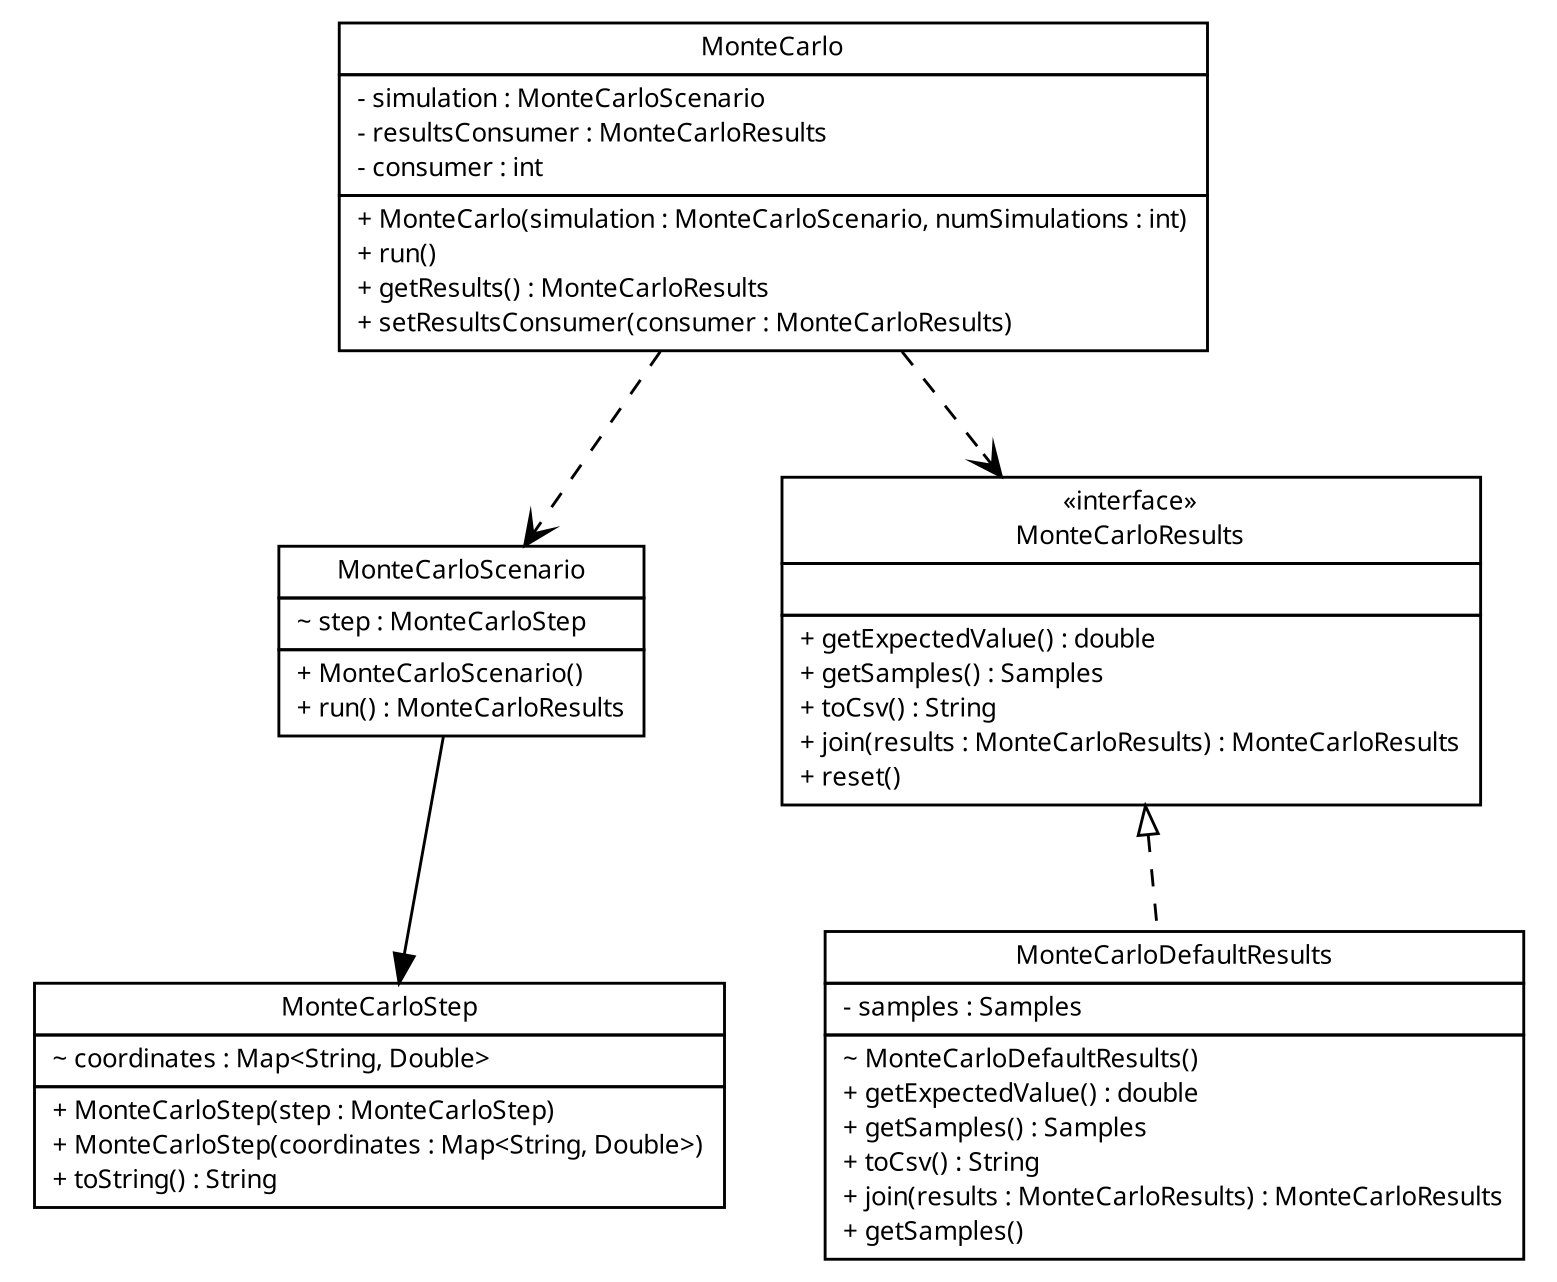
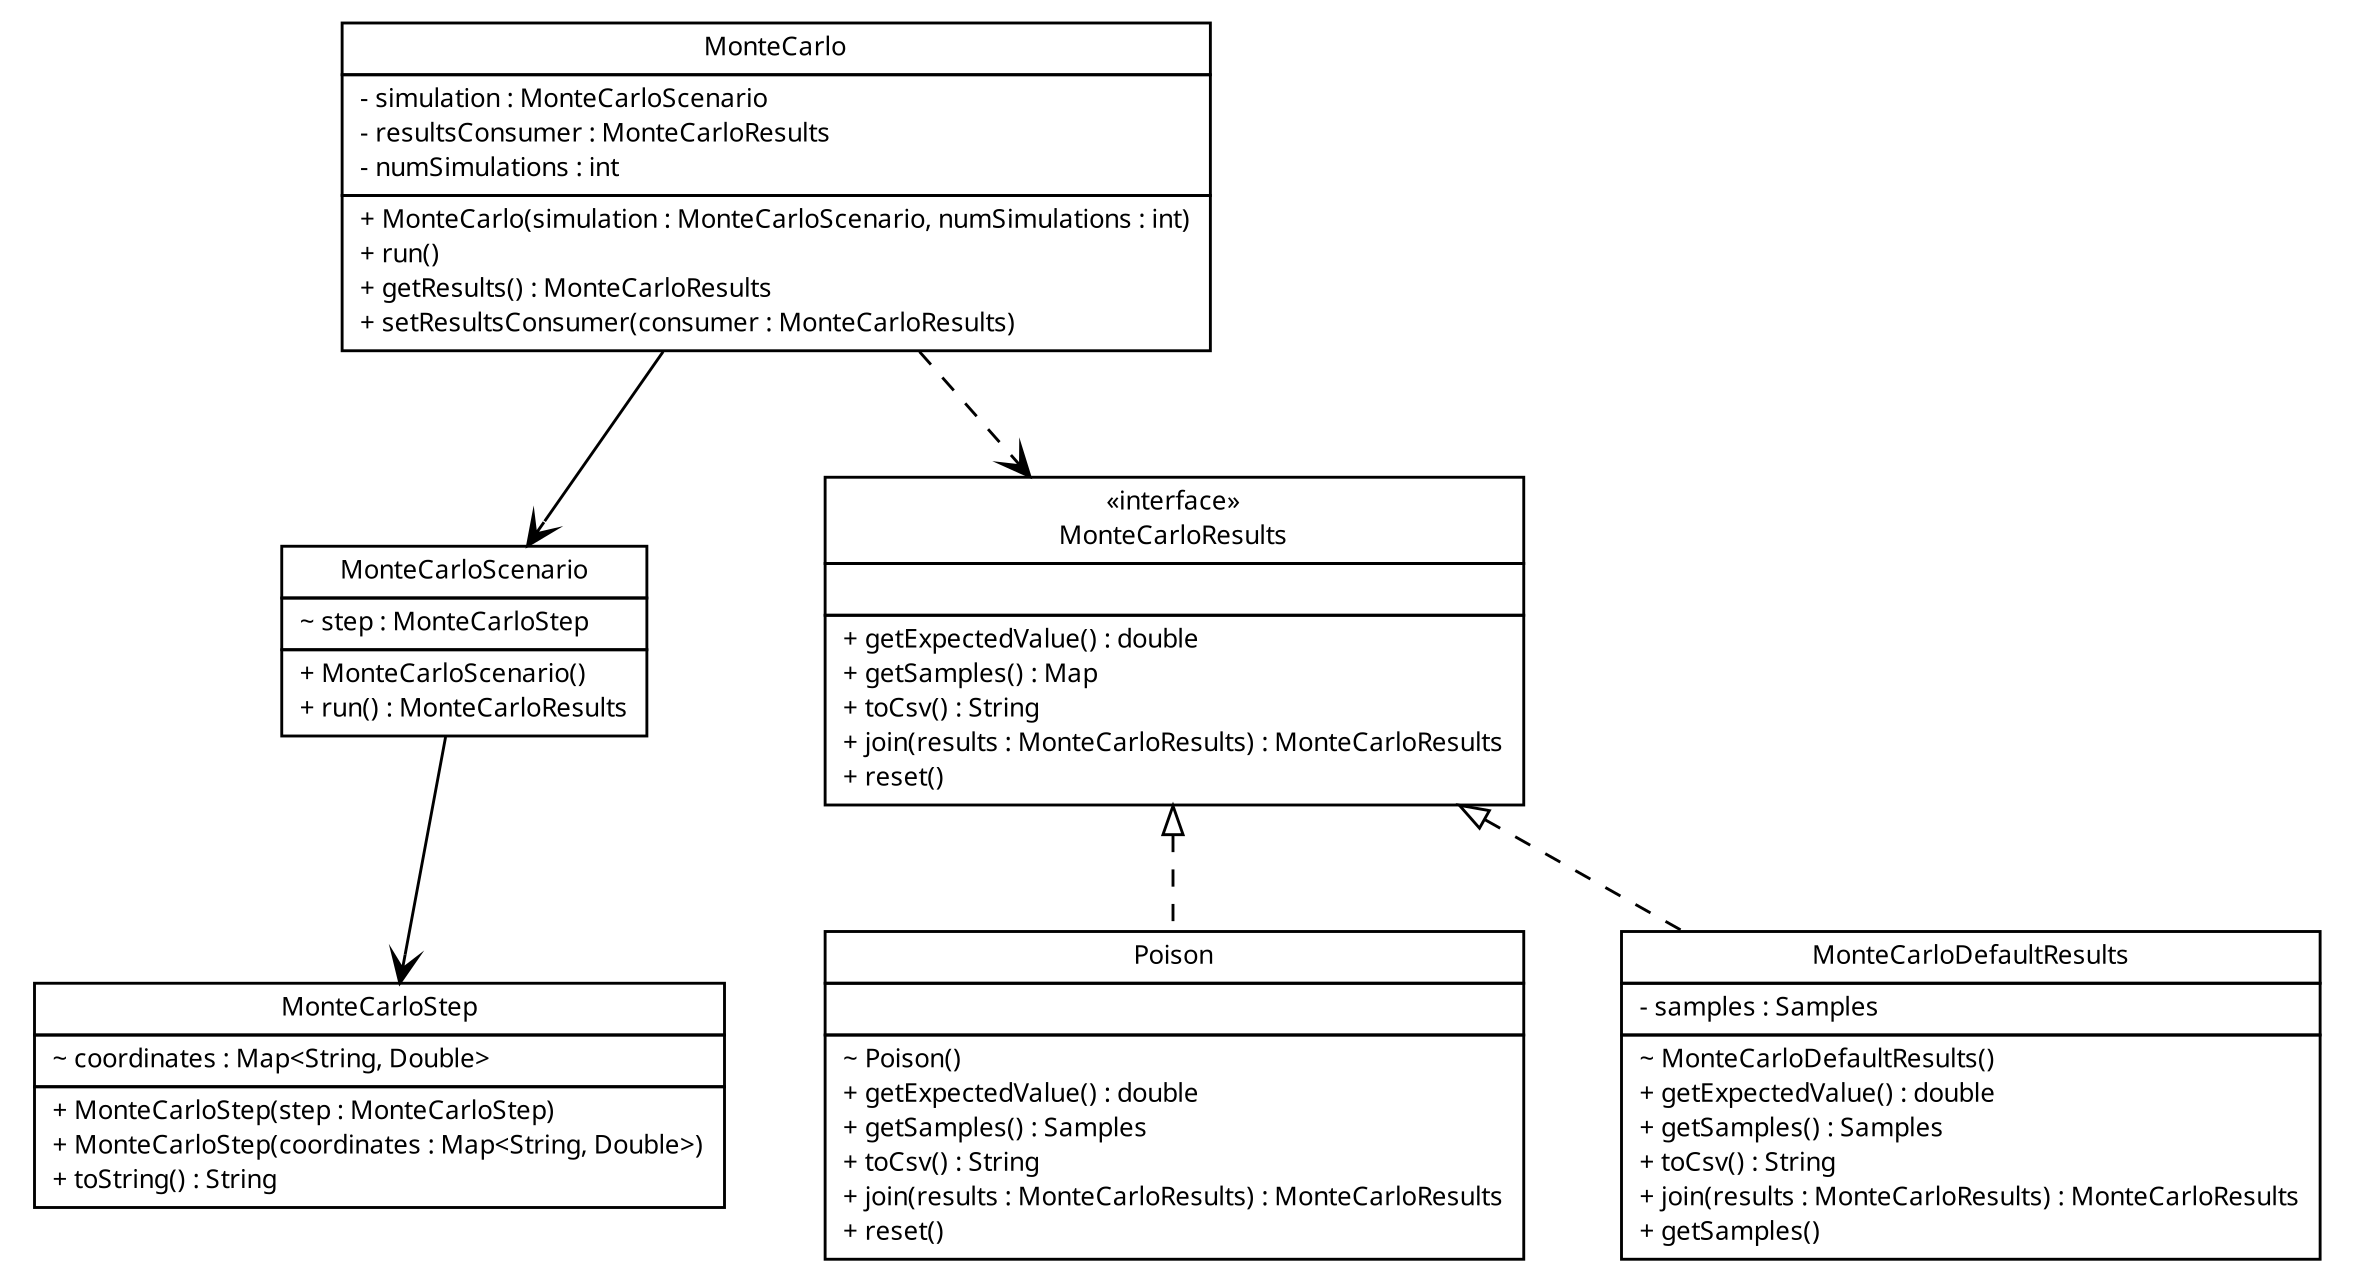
node "MonteCarlo": text "- consumer : int" -> "- numSimulations : int"
edge "MonteCarlo" -> "MonteCarloScenario": style dashed -> solid
node "MonteCarloResults": text "+ getSamples() : Samples" -> "+ getSamples() : Map"
edge "MonteCarloScenario" -> "MonteCarloStep": arrowhead normal -> open
node "Poison": added
